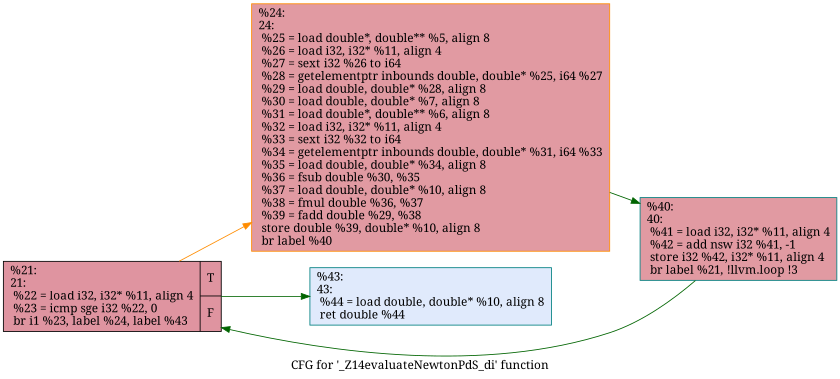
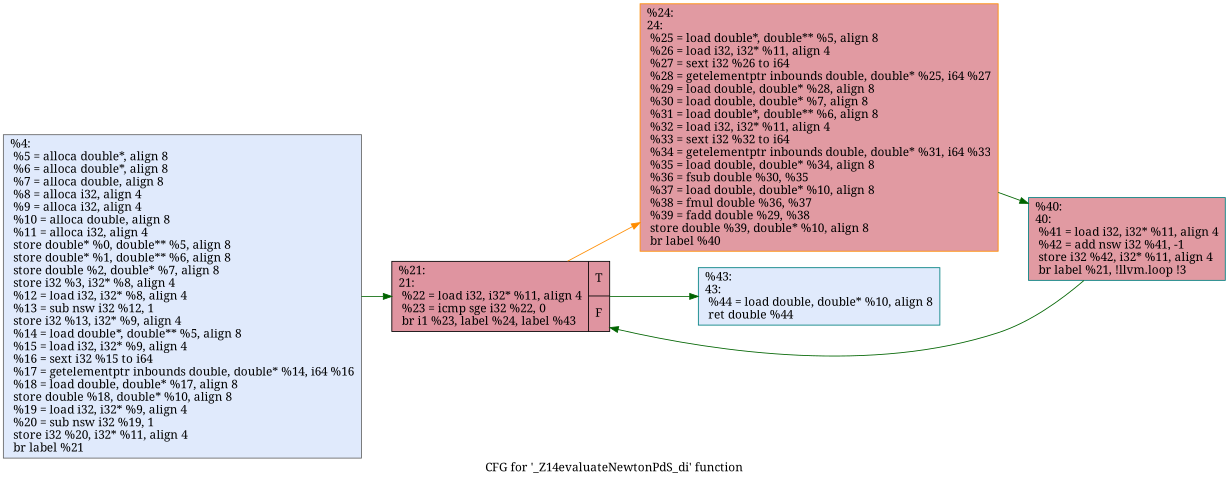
node "%4:": added
